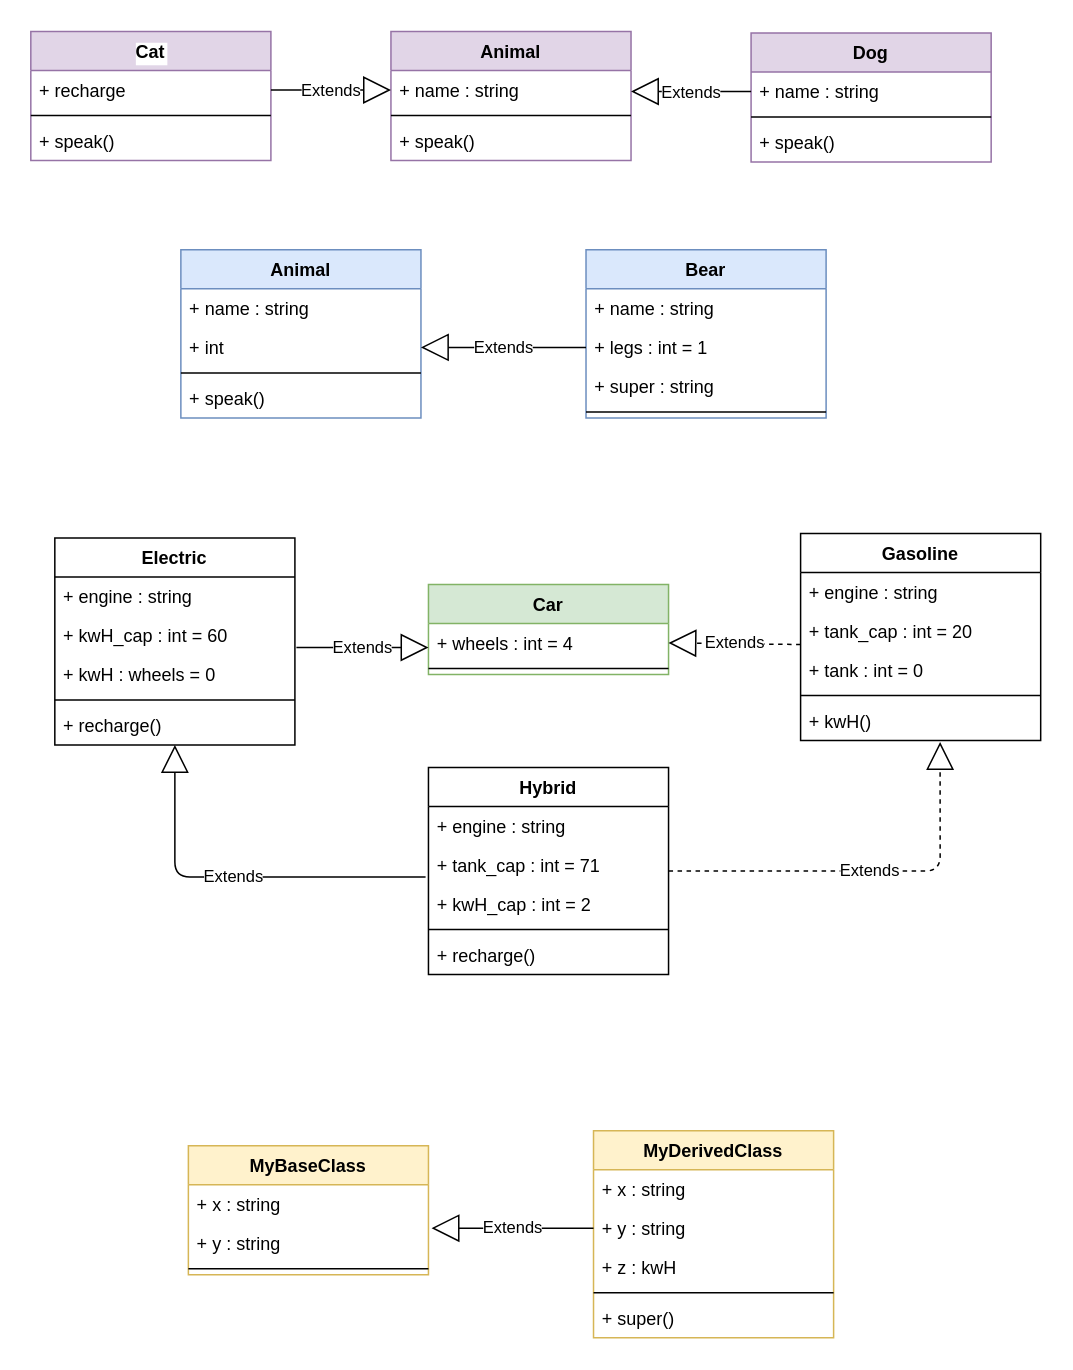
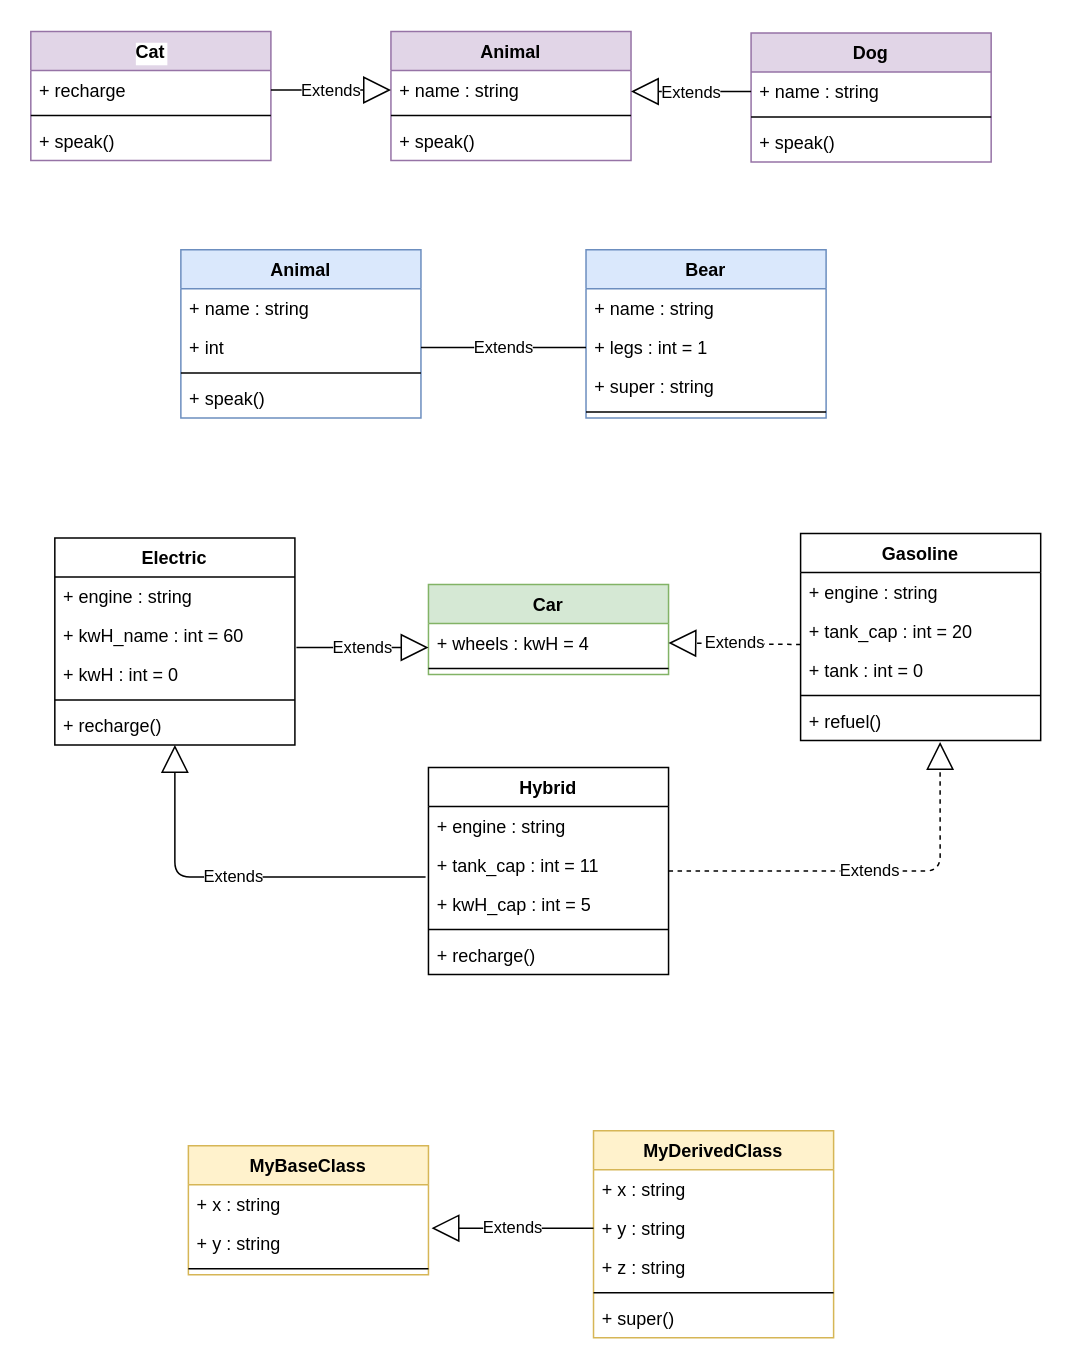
edge "+ legs : int = 1" -> "+ int": arrowhead block -> none
node "+ kwH_cap : int = 60": label "+ kwH_cap : int = 60" -> "+ kwH_name : int = 60"
node "+ wheels : int = 4": label "+ wheels : int = 4" -> "+ wheels : kwH = 4"
node "+ kwH : wheels = 0": label "+ kwH : wheels = 0" -> "+ kwH : int = 0"
node "+ kwH()": label "+ kwH()" -> "+ refuel()"
node "+ tank_cap : int = 71": label "+ tank_cap : int = 71" -> "+ tank_cap : int = 11"
node "+ kwH_cap : int = 2": label "+ kwH_cap : int = 2" -> "+ kwH_cap : int = 5"
node "+ z : kwH": label "+ z : kwH" -> "+ z : string"
